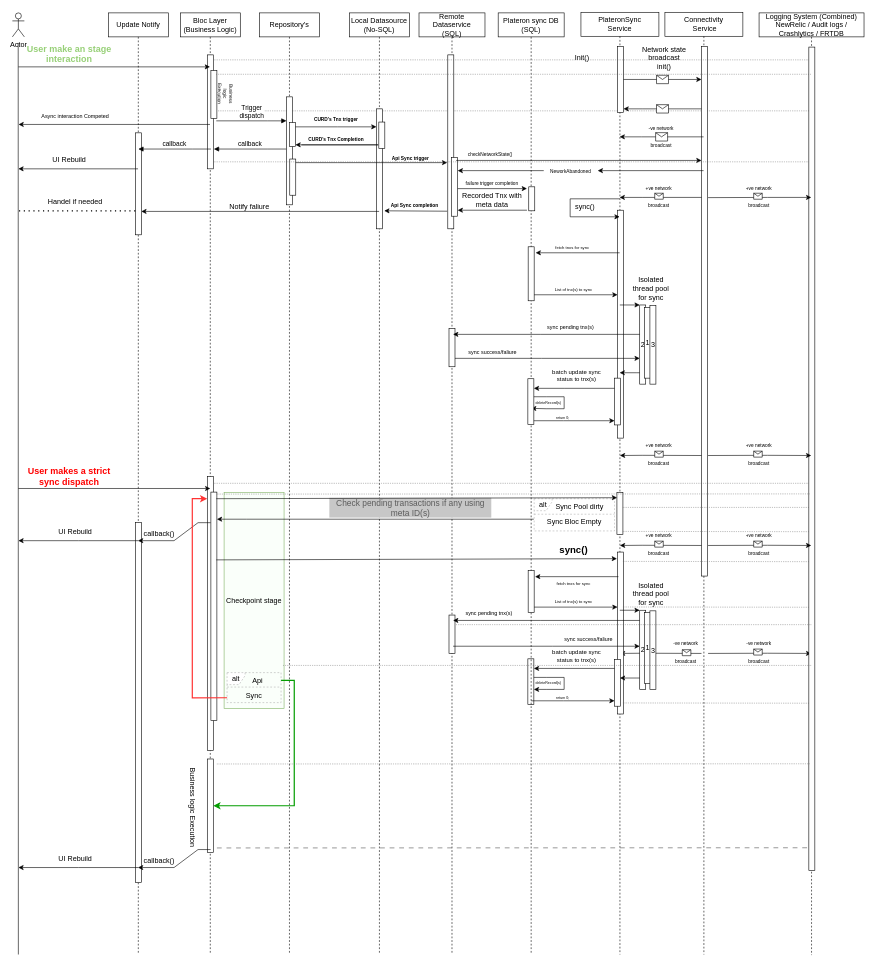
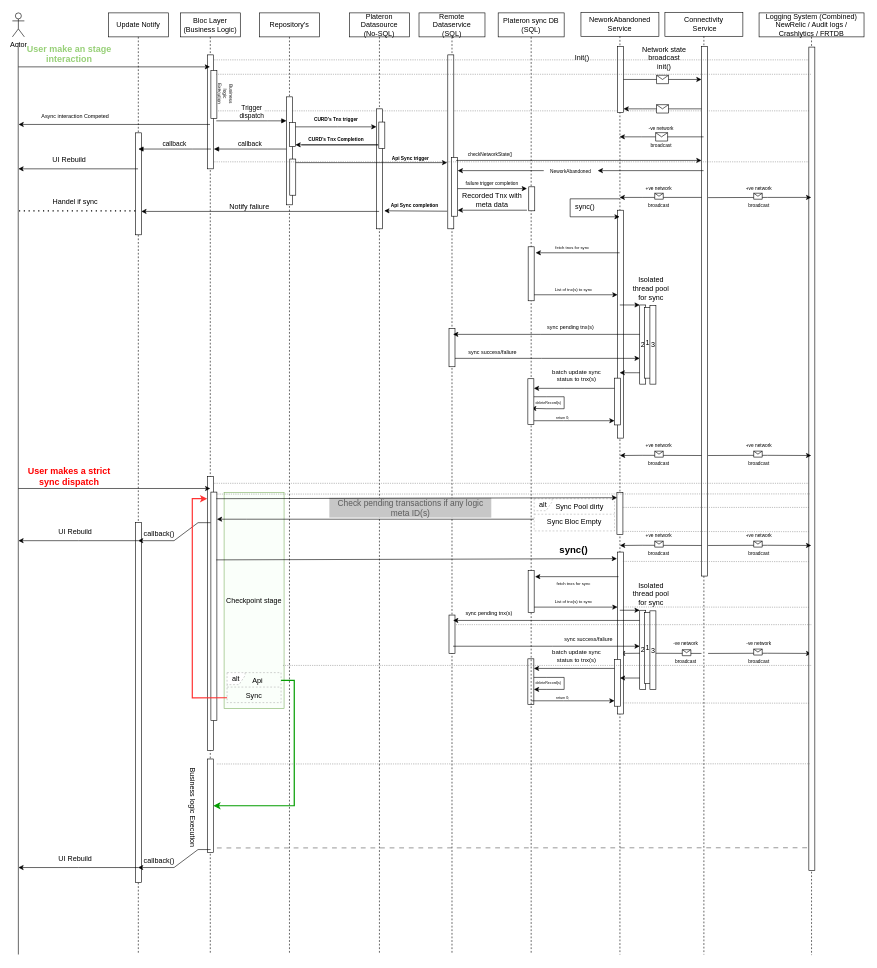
node "PlateronSync Service": label "PlateronSync Service" -> "NeworkAbandoned Service"
node "Local Datasource (No-SQL)": label "Local Datasource (No-SQL)" -> "Plateron Datasource (No-SQL)"
node "Handel if needed": label "Handel if needed" -> "Handel if sync"
node "Check pending transactions if any using meta ID(s)": label "Check pending transactions if any using meta ID(s)" -> "Check pending transactions if any logic meta ID(s)"
